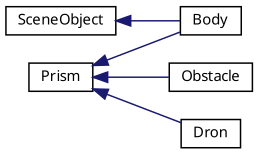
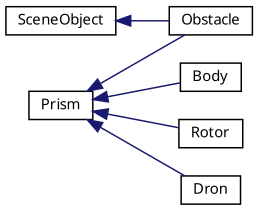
edge "Body" -> "SceneObject": now "Obstacle" -> "SceneObject"
node "Rotor": added
